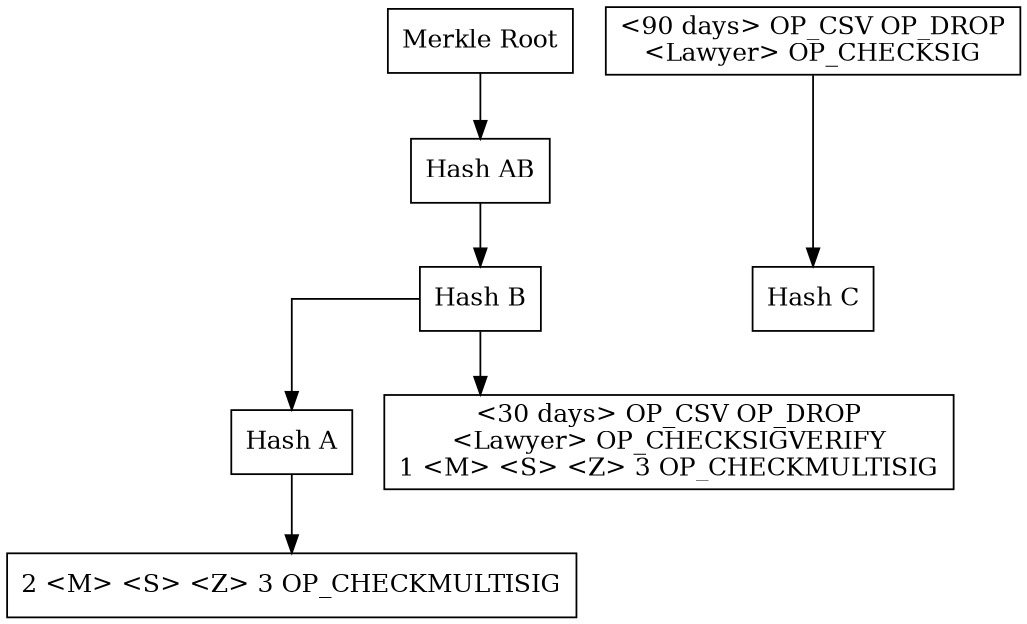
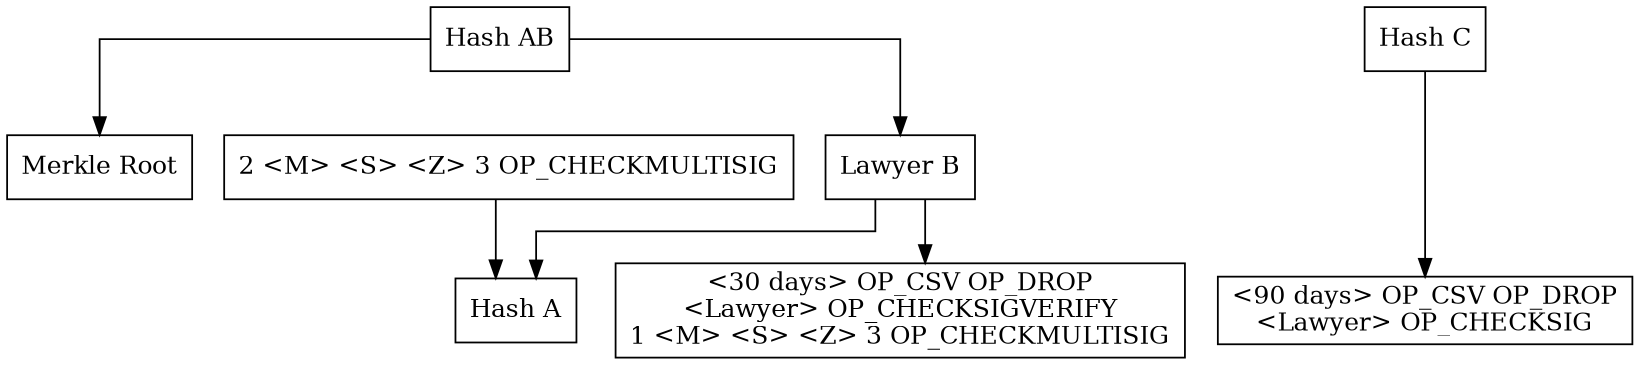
edge "Merkle Root" -> "Hash AB": reversed
edge "<90 days> OP_CSV OP_DROP <Lawyer> OP_CHECKSIG" -> "Hash C": reversed
node "Hash B": label "Hash B" -> "Lawyer B"
edge "Hash A" -> "2 <M> <S> <Z> 3 OP_CHECKMULTISIG": reversed
